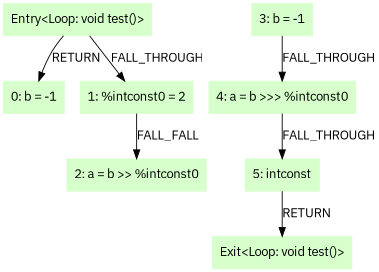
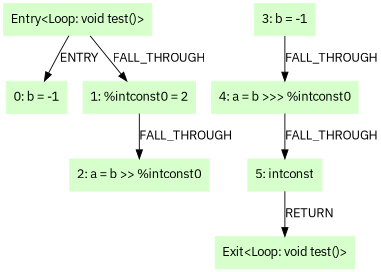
edge "Entry<Loop: void test()>" -> "0: b = -1": label "RETURN" -> "ENTRY"
edge "1: %intconst0 = 2" -> "2: a = b >> %intconst0": label "FALL_FALL" -> "FALL_THROUGH"
